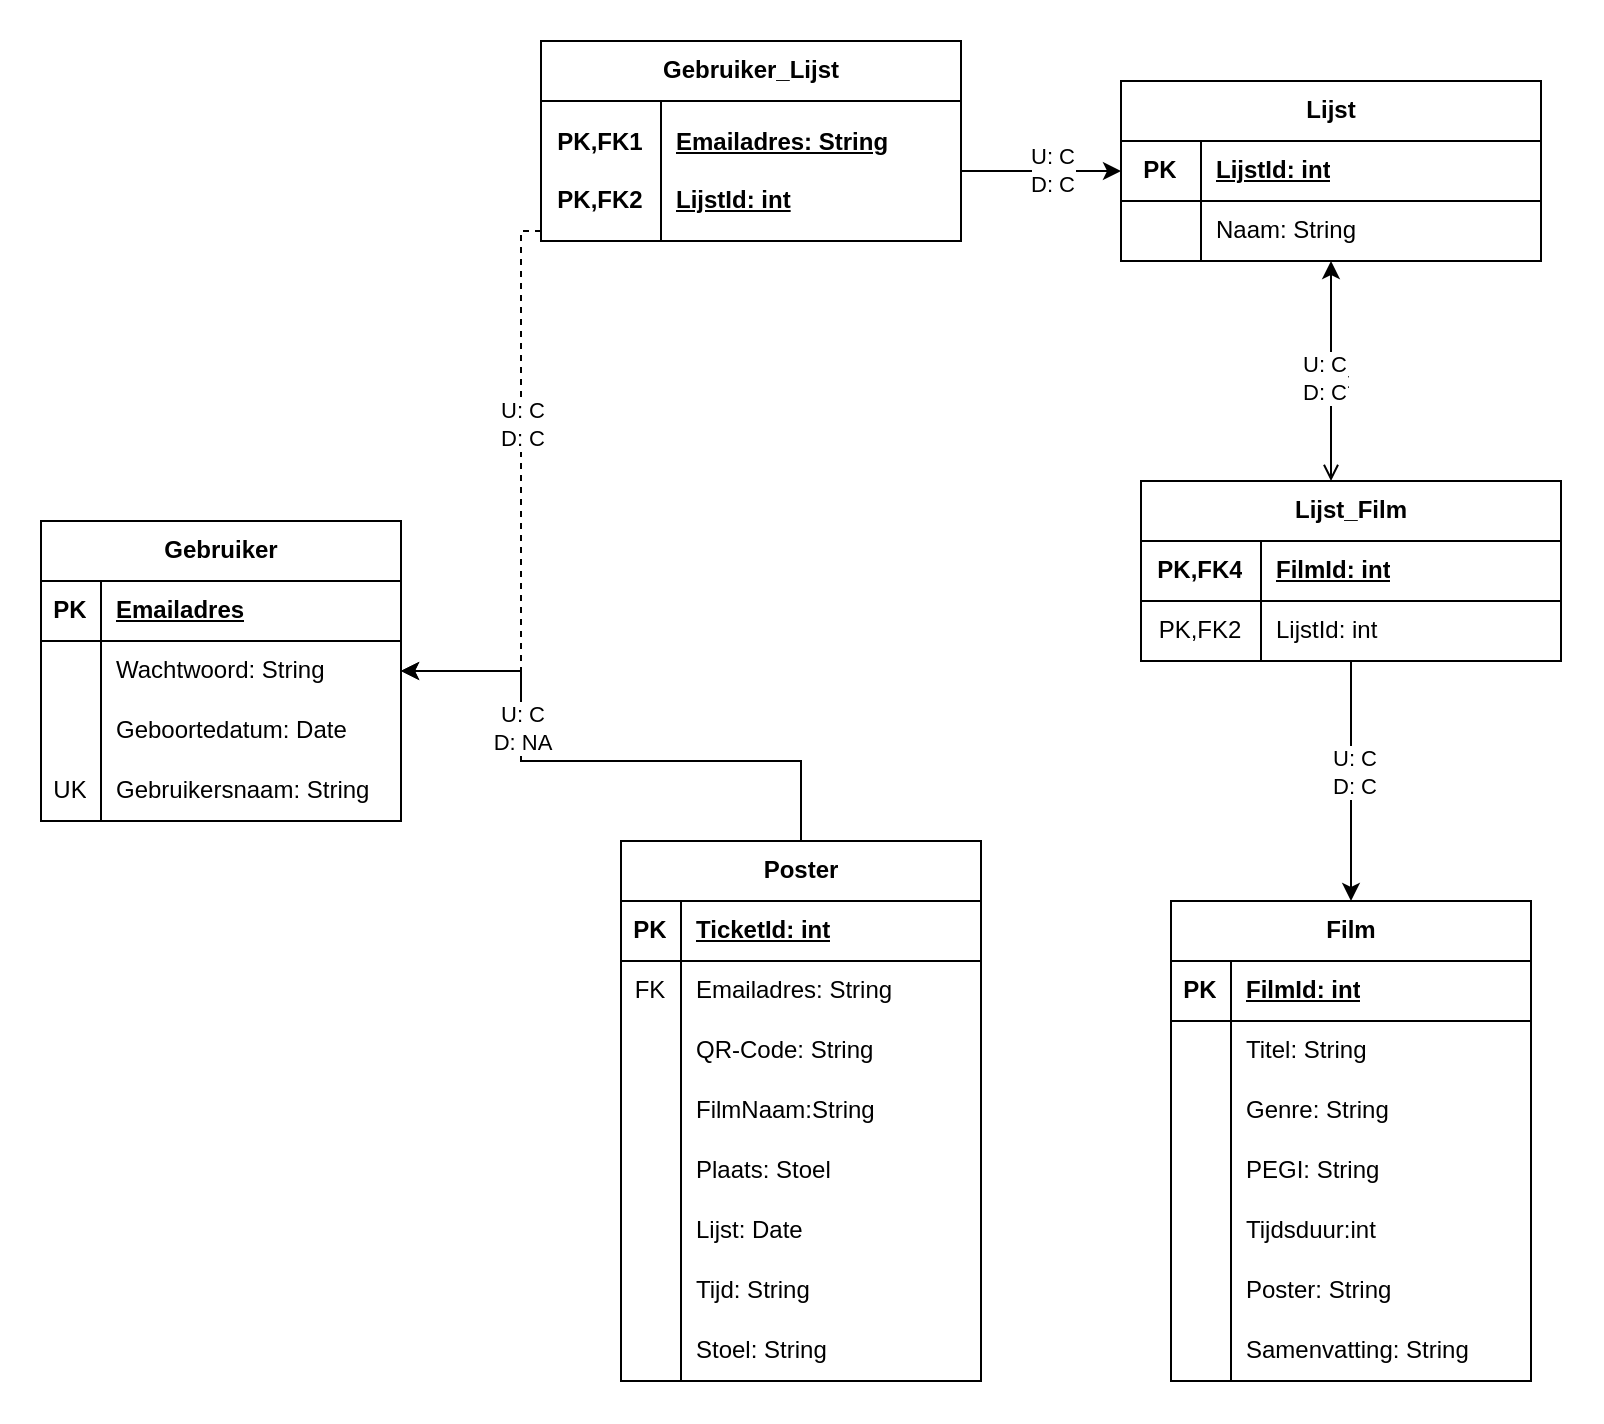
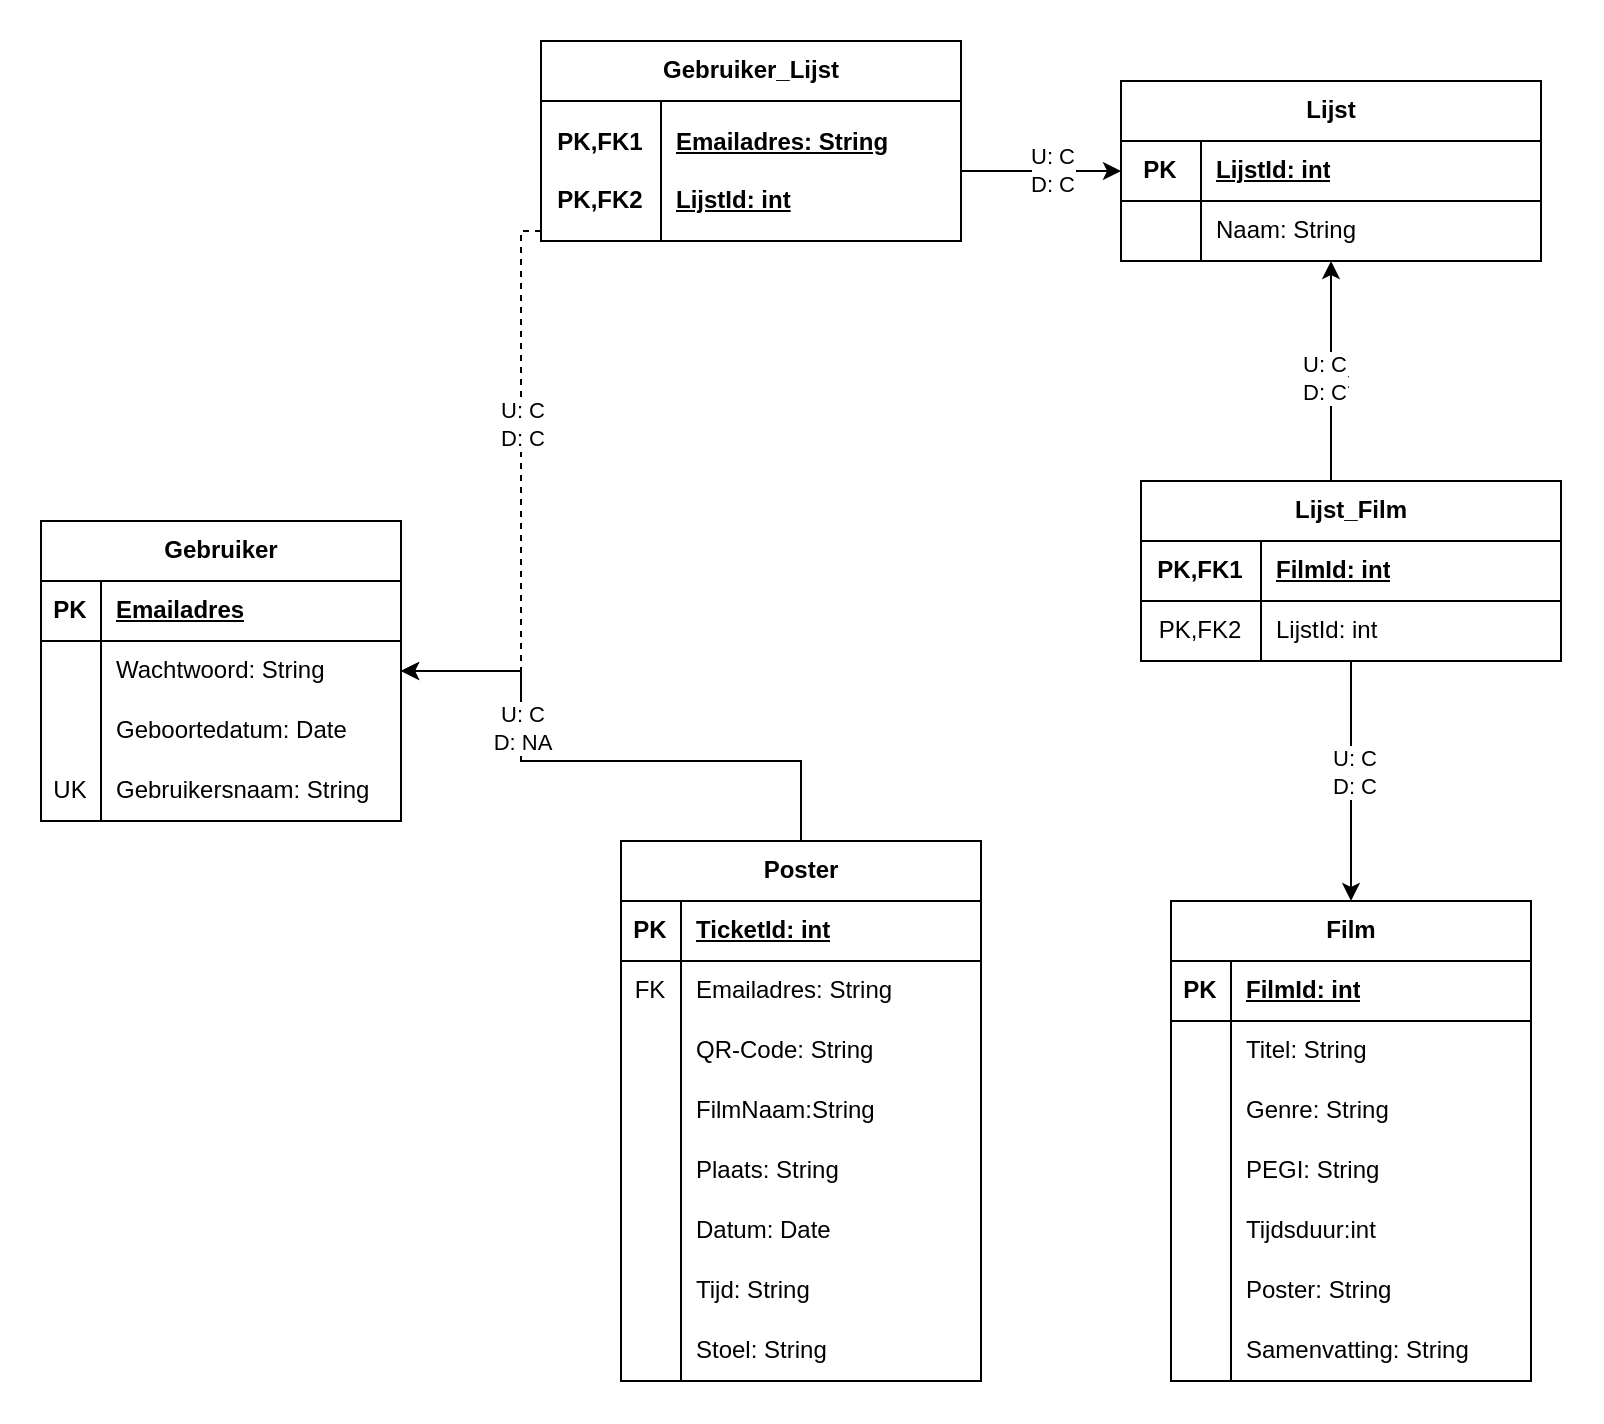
edge "Lijst" -- "Lijst_Film": arrowhead open -> none
node "PK,FK4": label "PK,FK4" -> "PK,FK1"
node "Plaats: Stoel": label "Plaats: Stoel" -> "Plaats: String"
node "Lijst: Date": label "Lijst: Date" -> "Datum: Date"
